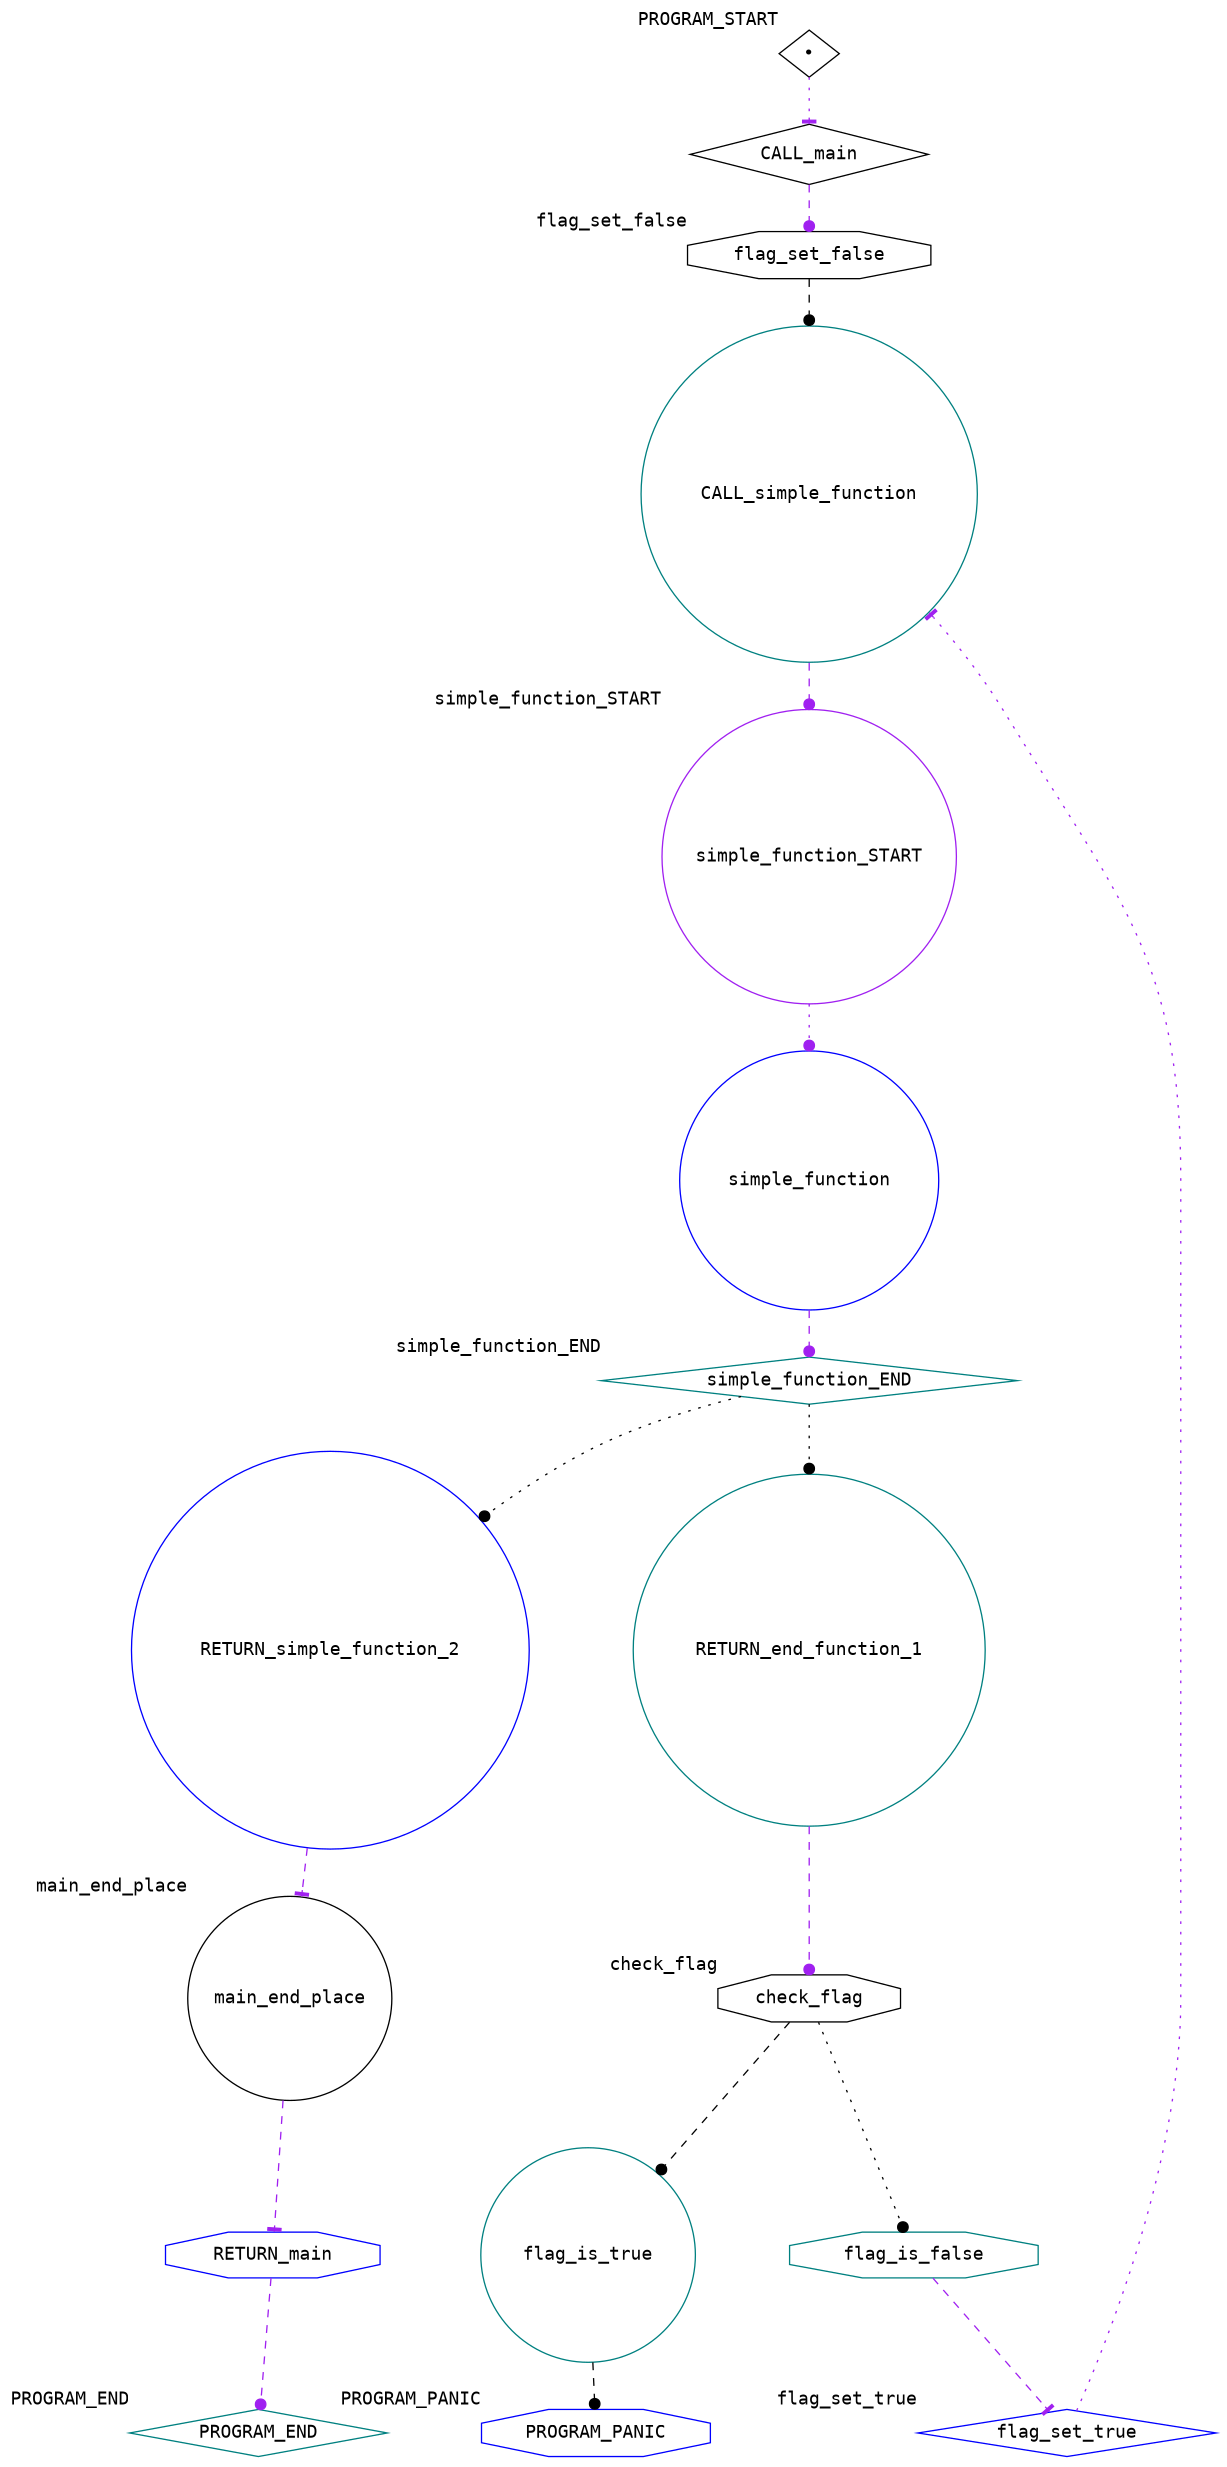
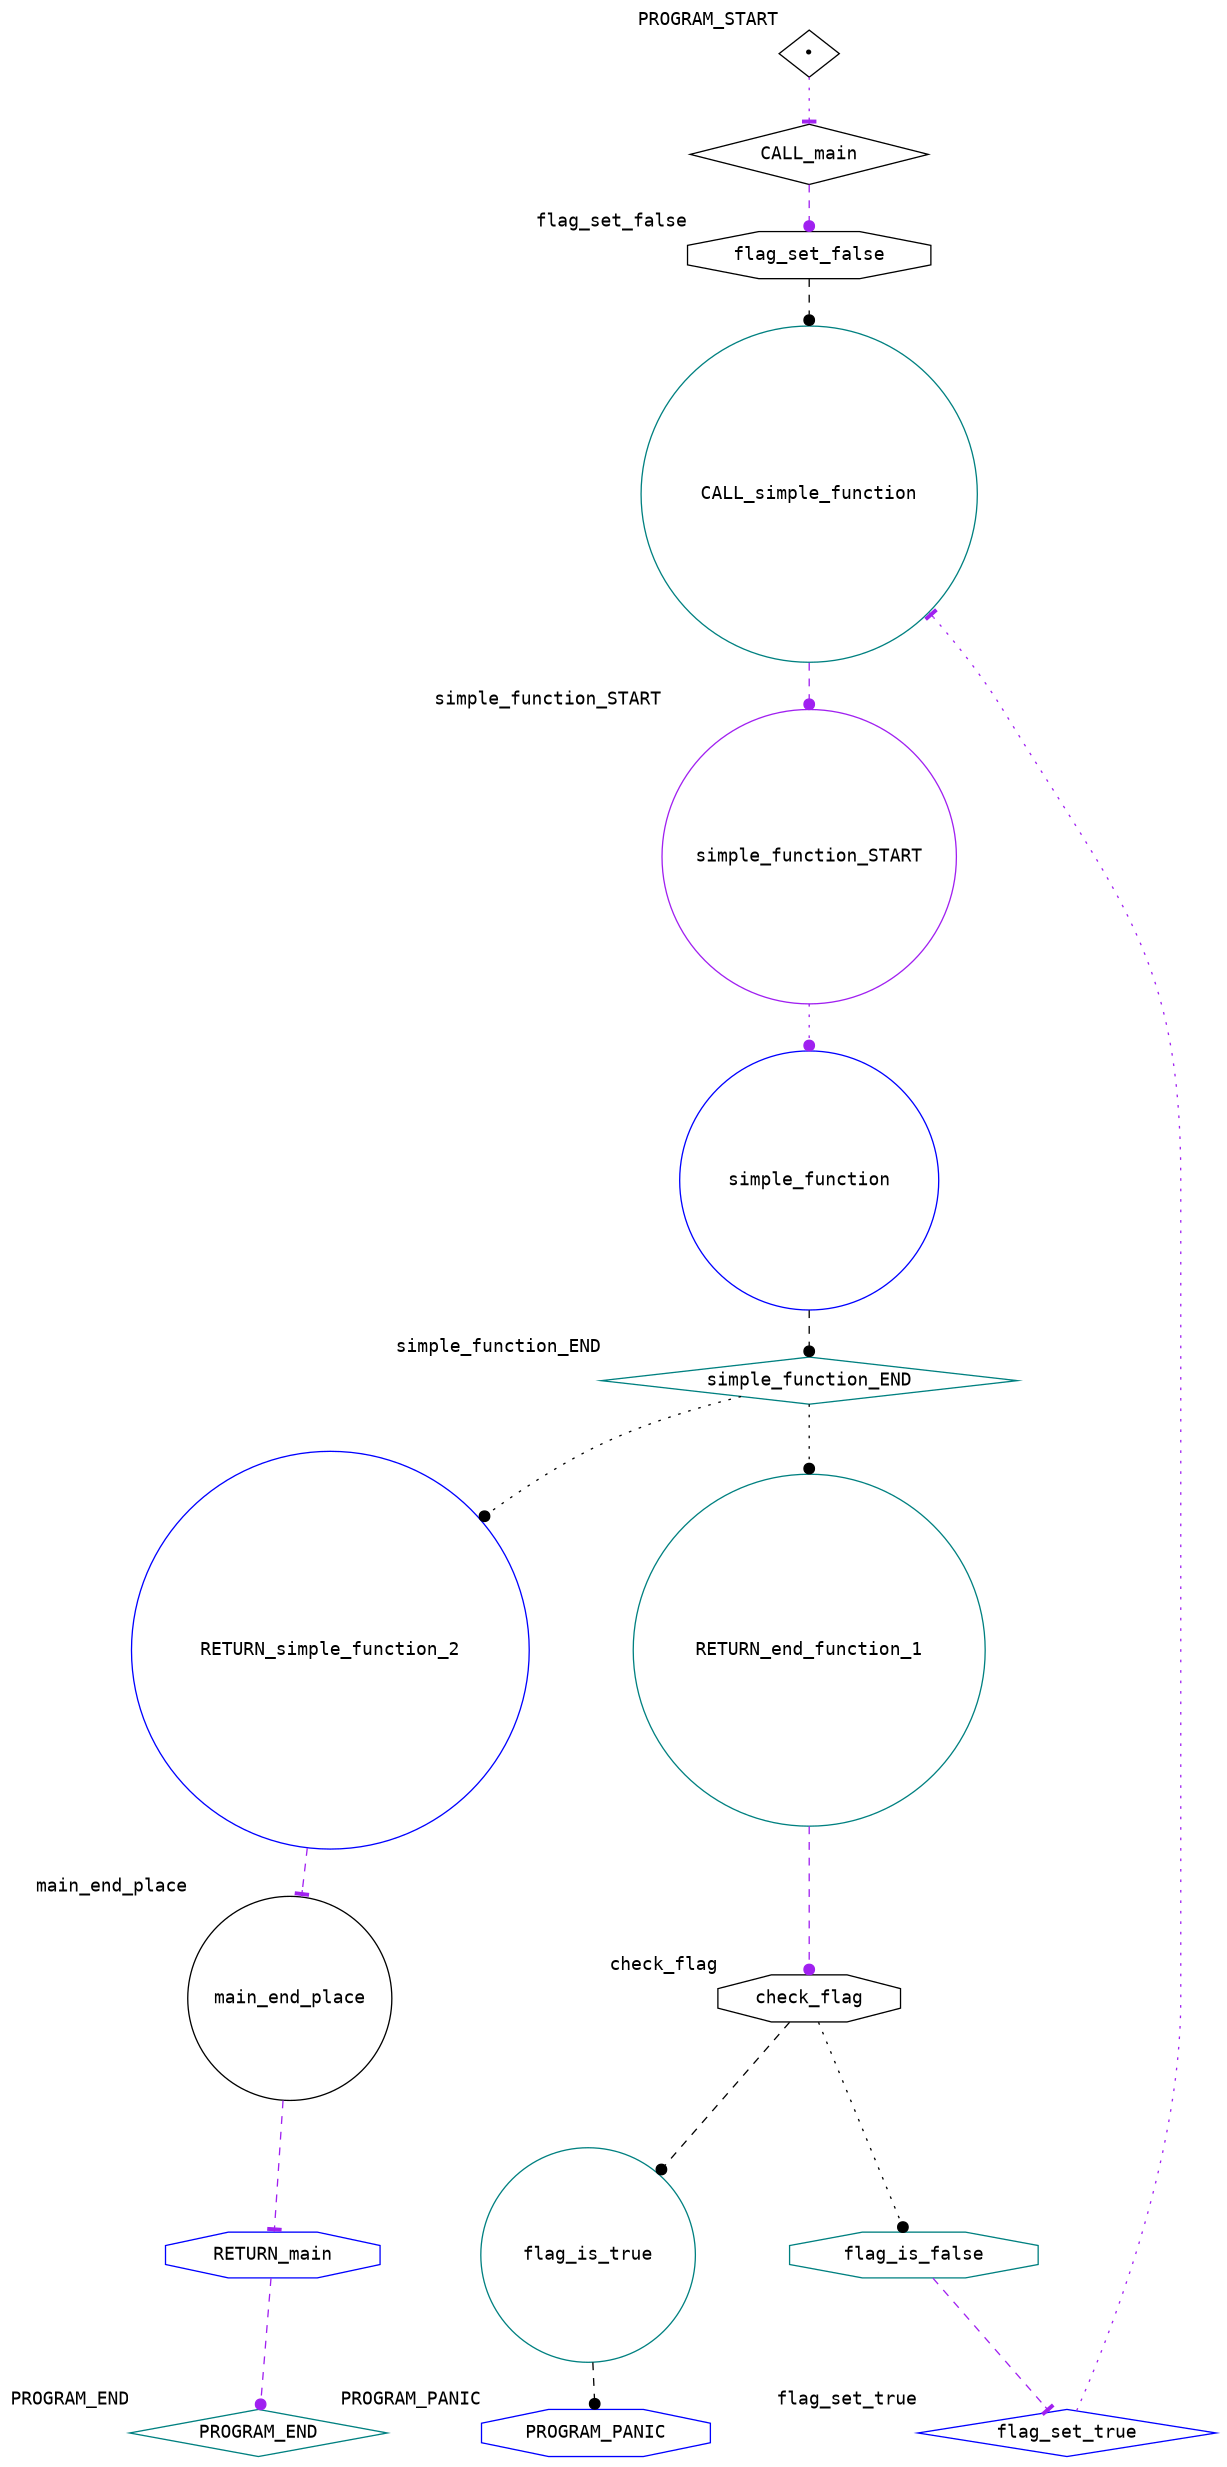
edge "simple_function" -> "simple_function_END simple_function_END": color purple -> black
